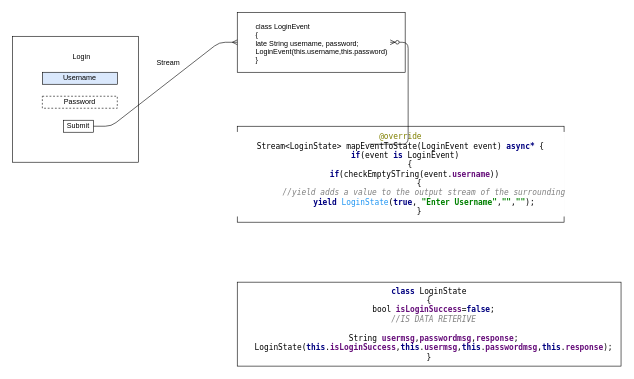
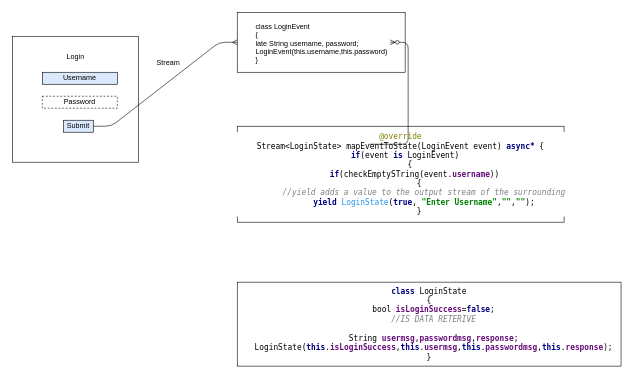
node "Login": moved (81, 57) -> (75, 57)
node "Submit": fillcolor #ffffff -> #dae8fc
